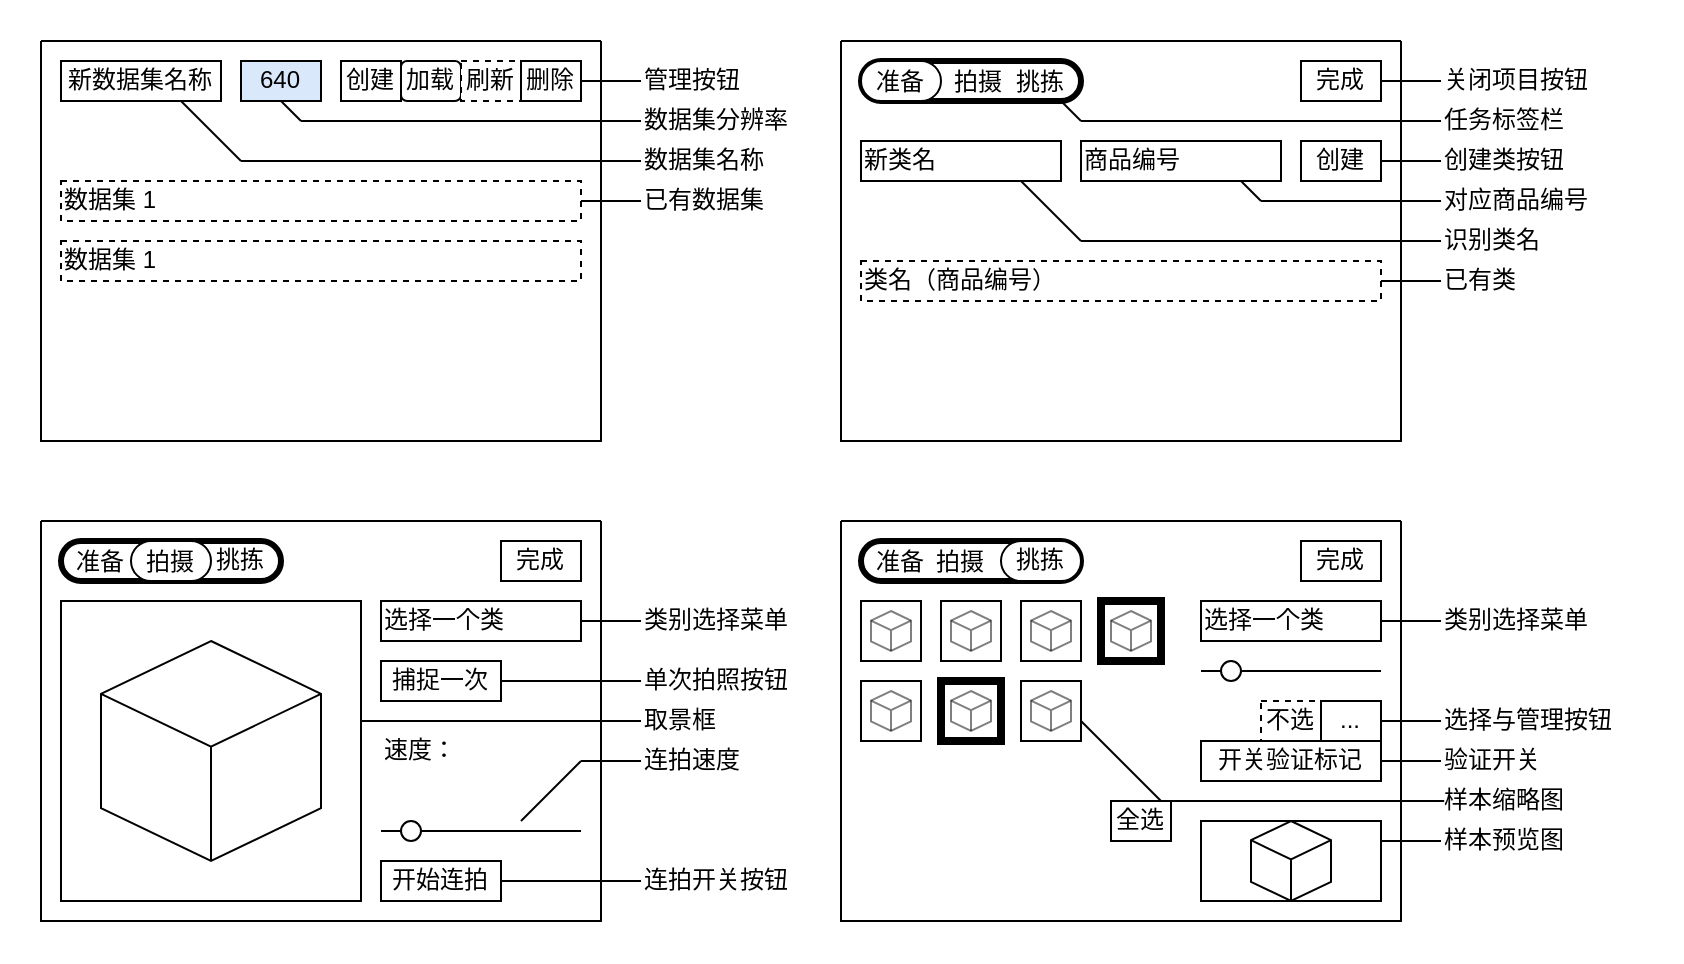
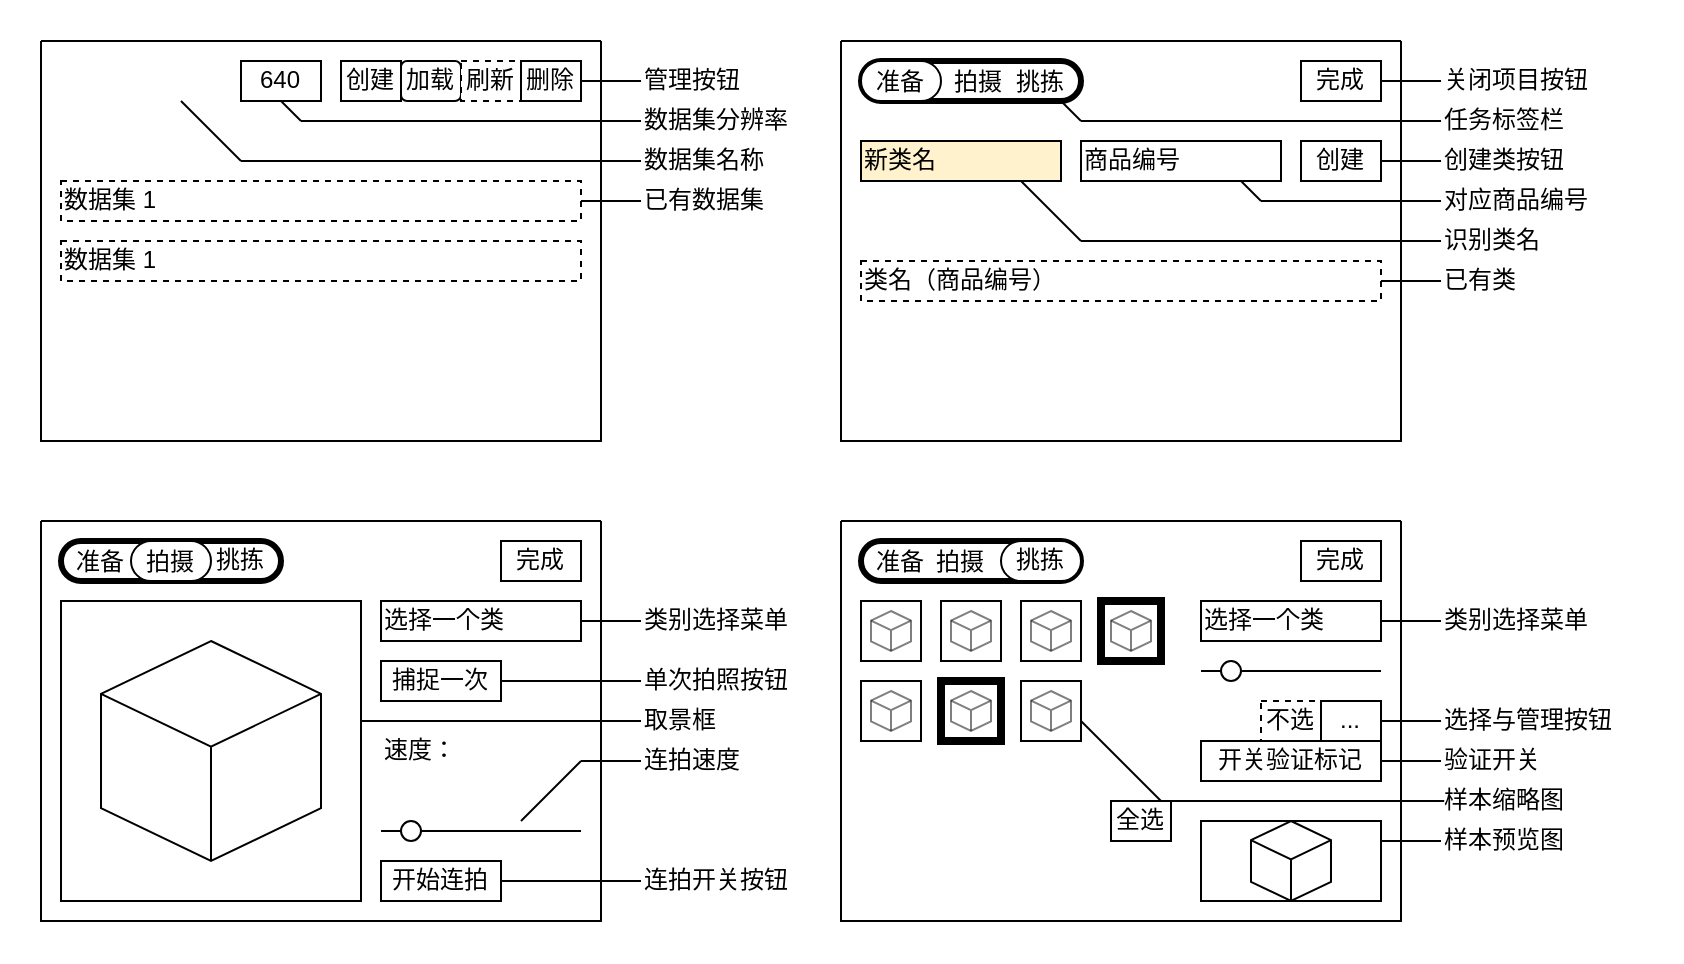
node "新数据集名称": removed
node "640": fillcolor #dae8fc -> #ffffff
node "新类名": fillcolor #ffffff -> #fff2cc
